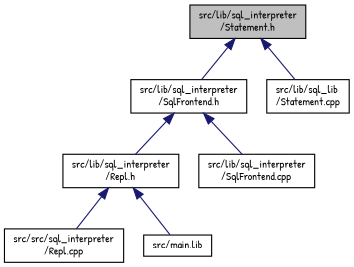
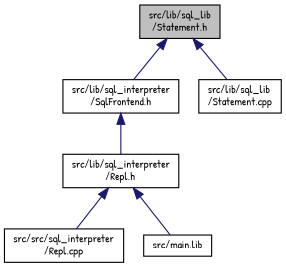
node "src/lib/sql_interpreter /Statement.h": label "src/lib/sql_interpreter /Statement.h" -> "src/lib/sql_lib /Statement.h"
node "src/lib/sql_interpreter /SqlFrontend.cpp": removed
